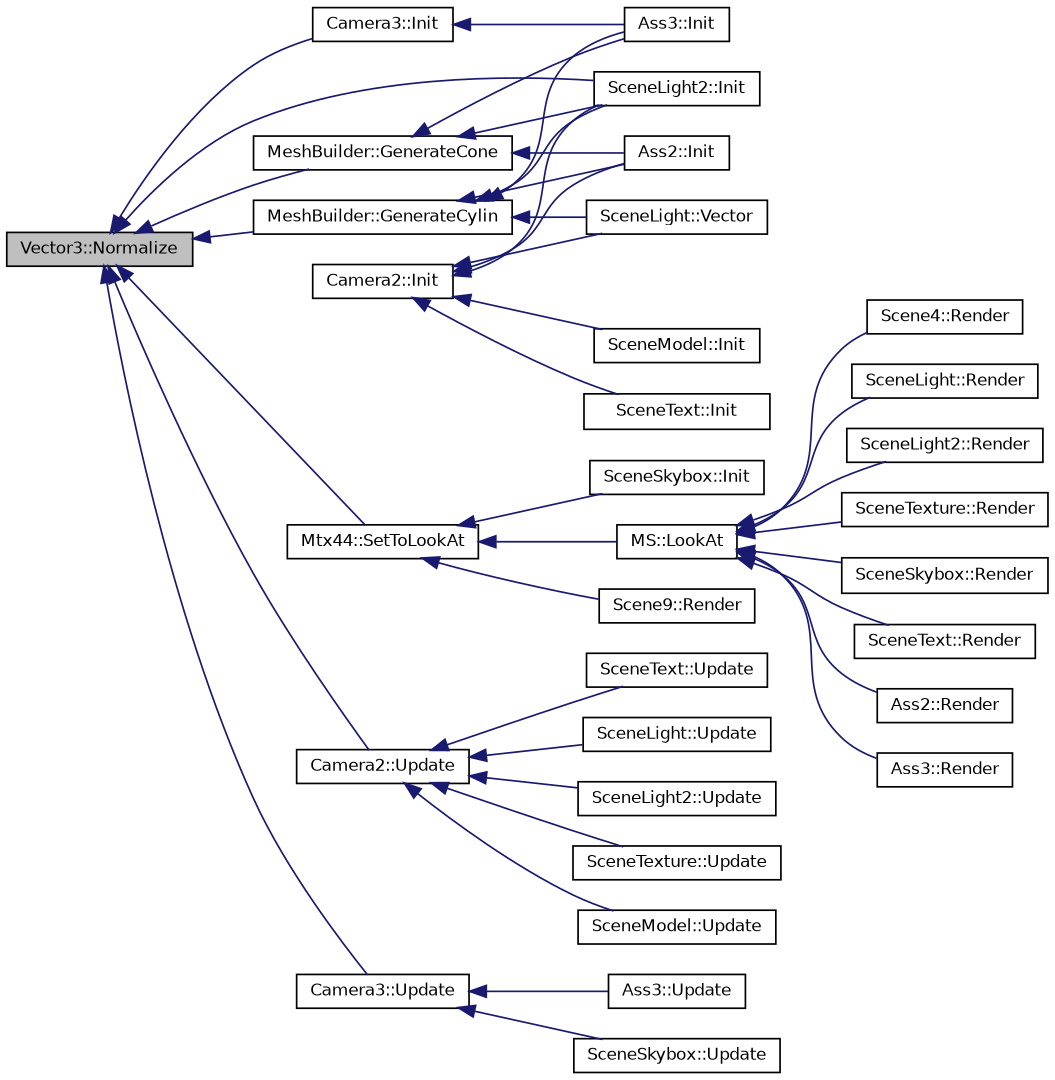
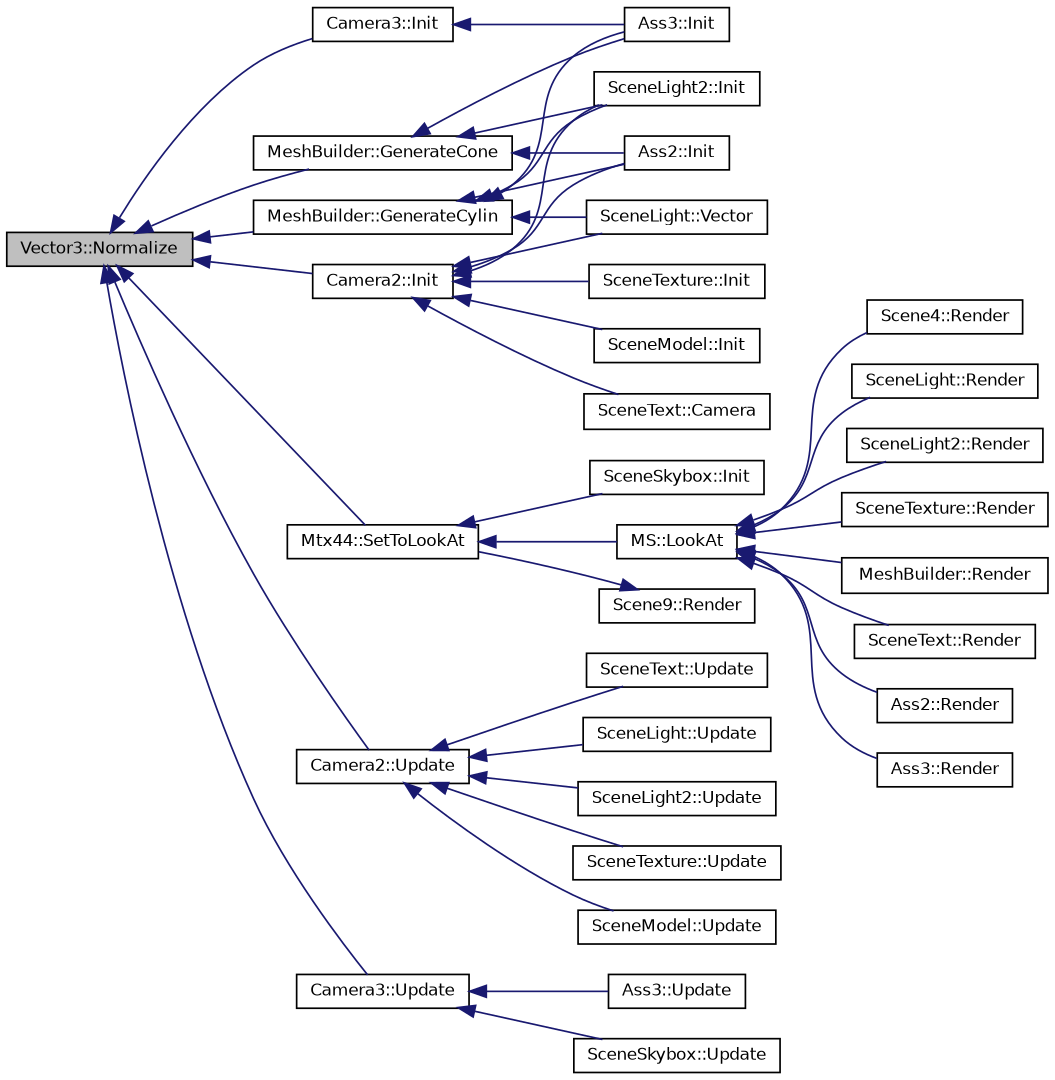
edge "SceneLight2::Init" -> "Vector3::Normalize": now "Camera2::Init" -> "Vector3::Normalize"
node "SceneTexture::Init": added
node "SceneText::Init": label "SceneText::Init" -> "SceneText::Camera"
node "SceneSkybox::Render": label "SceneSkybox::Render" -> "MeshBuilder::Render"
edge "Scene9::Render" -> "Mtx44::SetToLookAt": reversed
